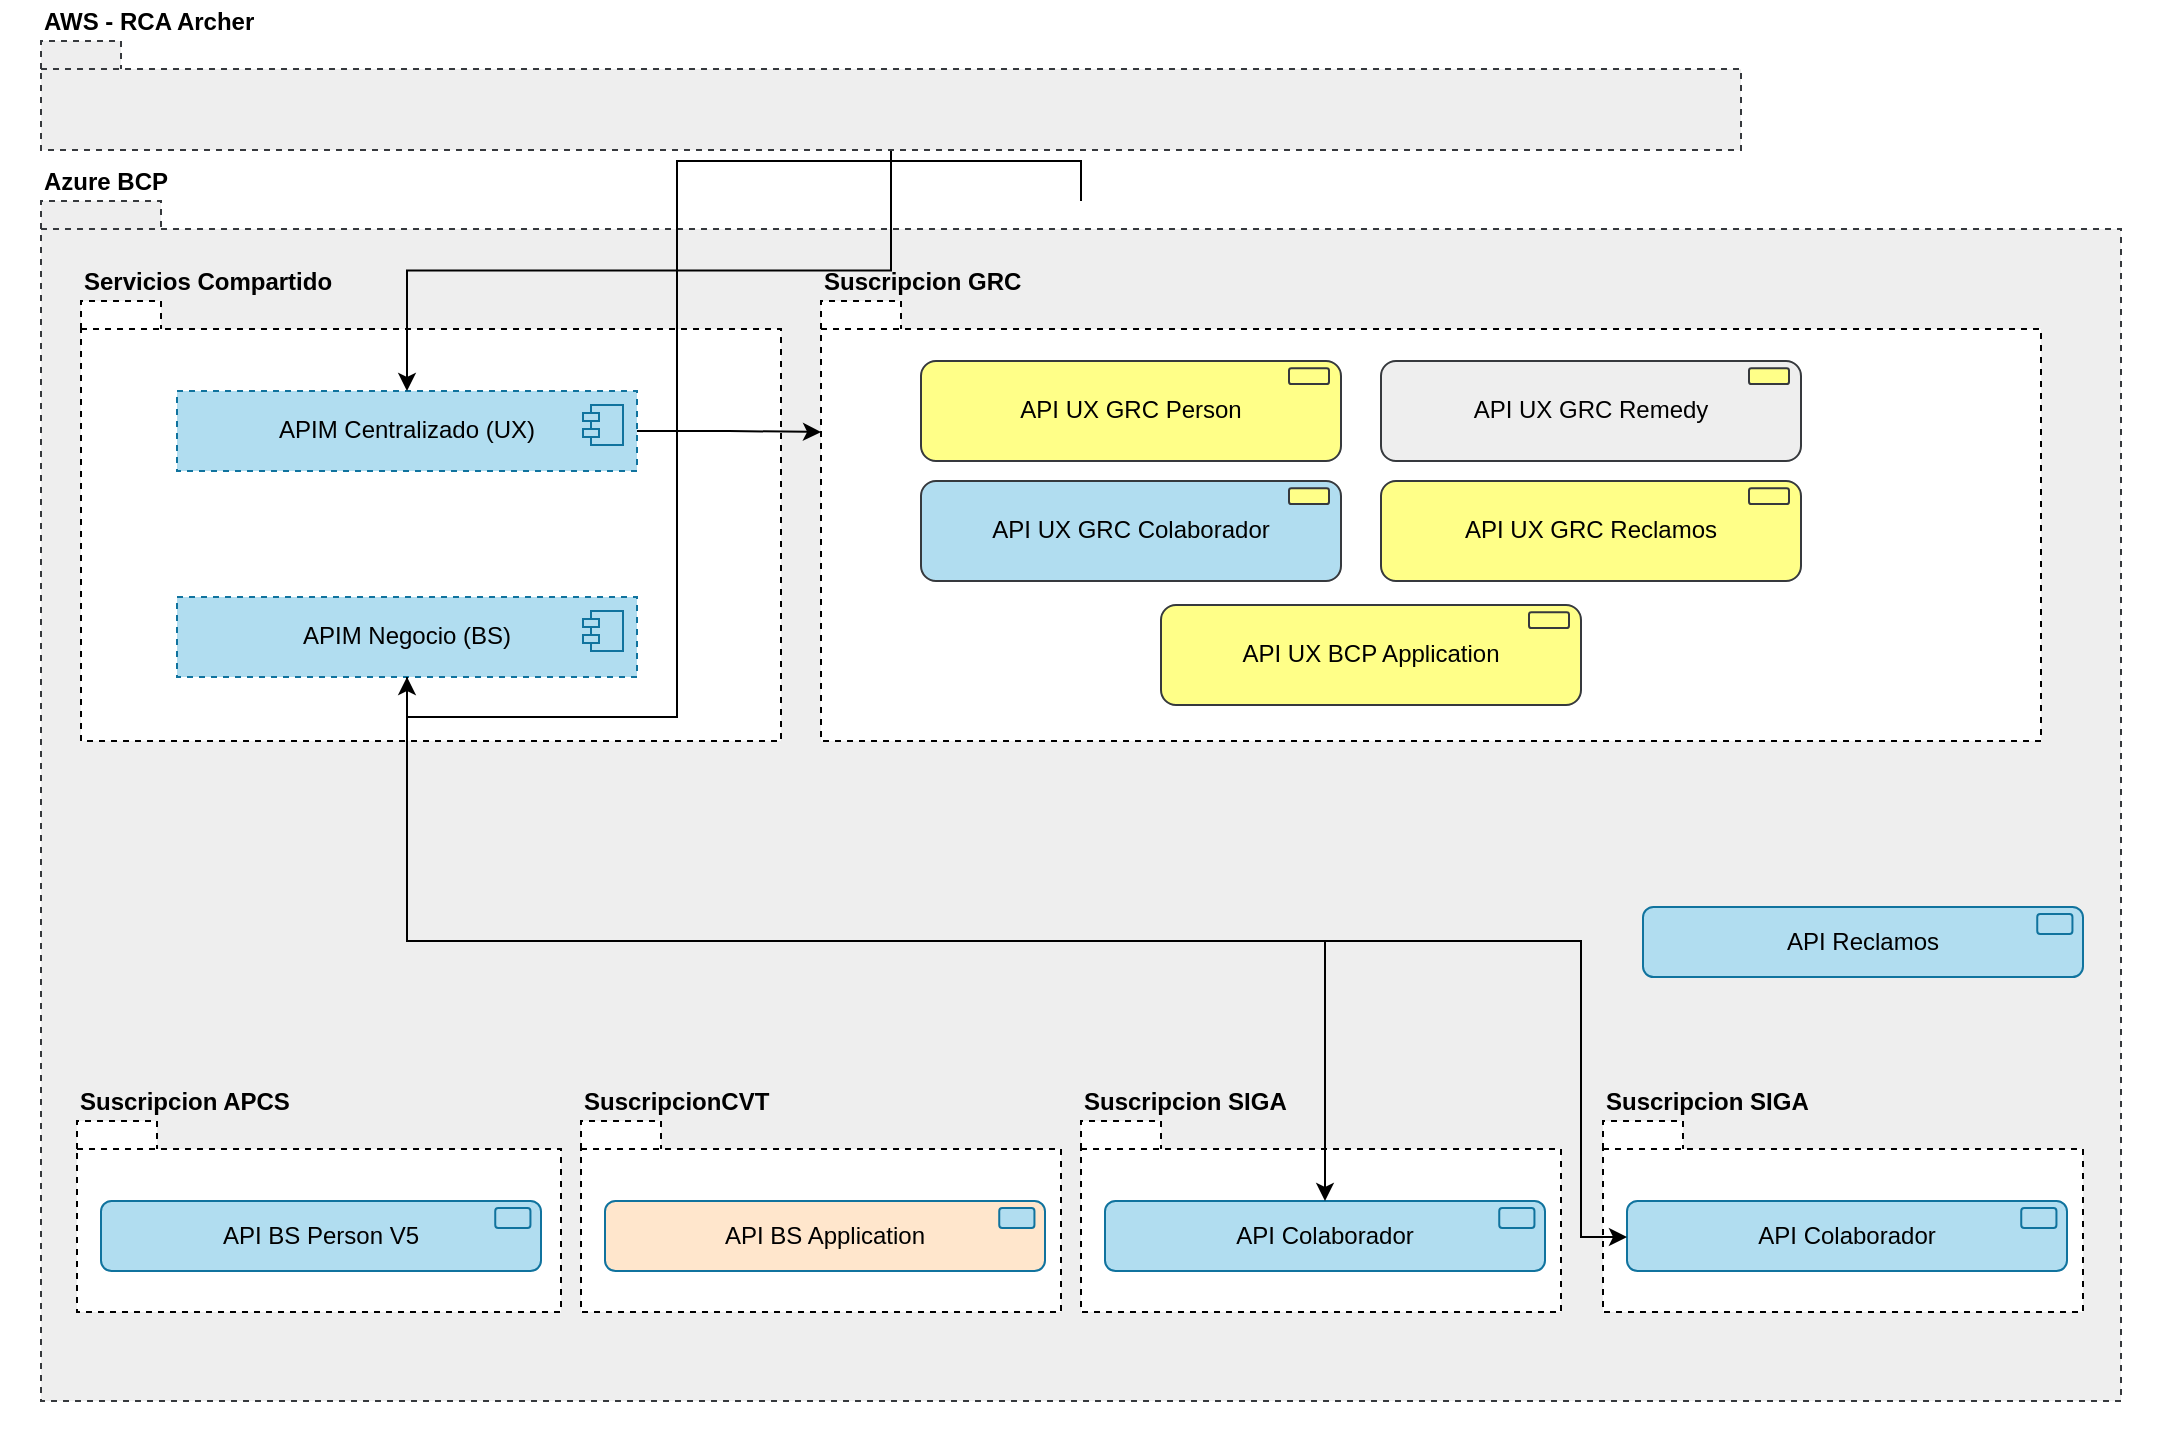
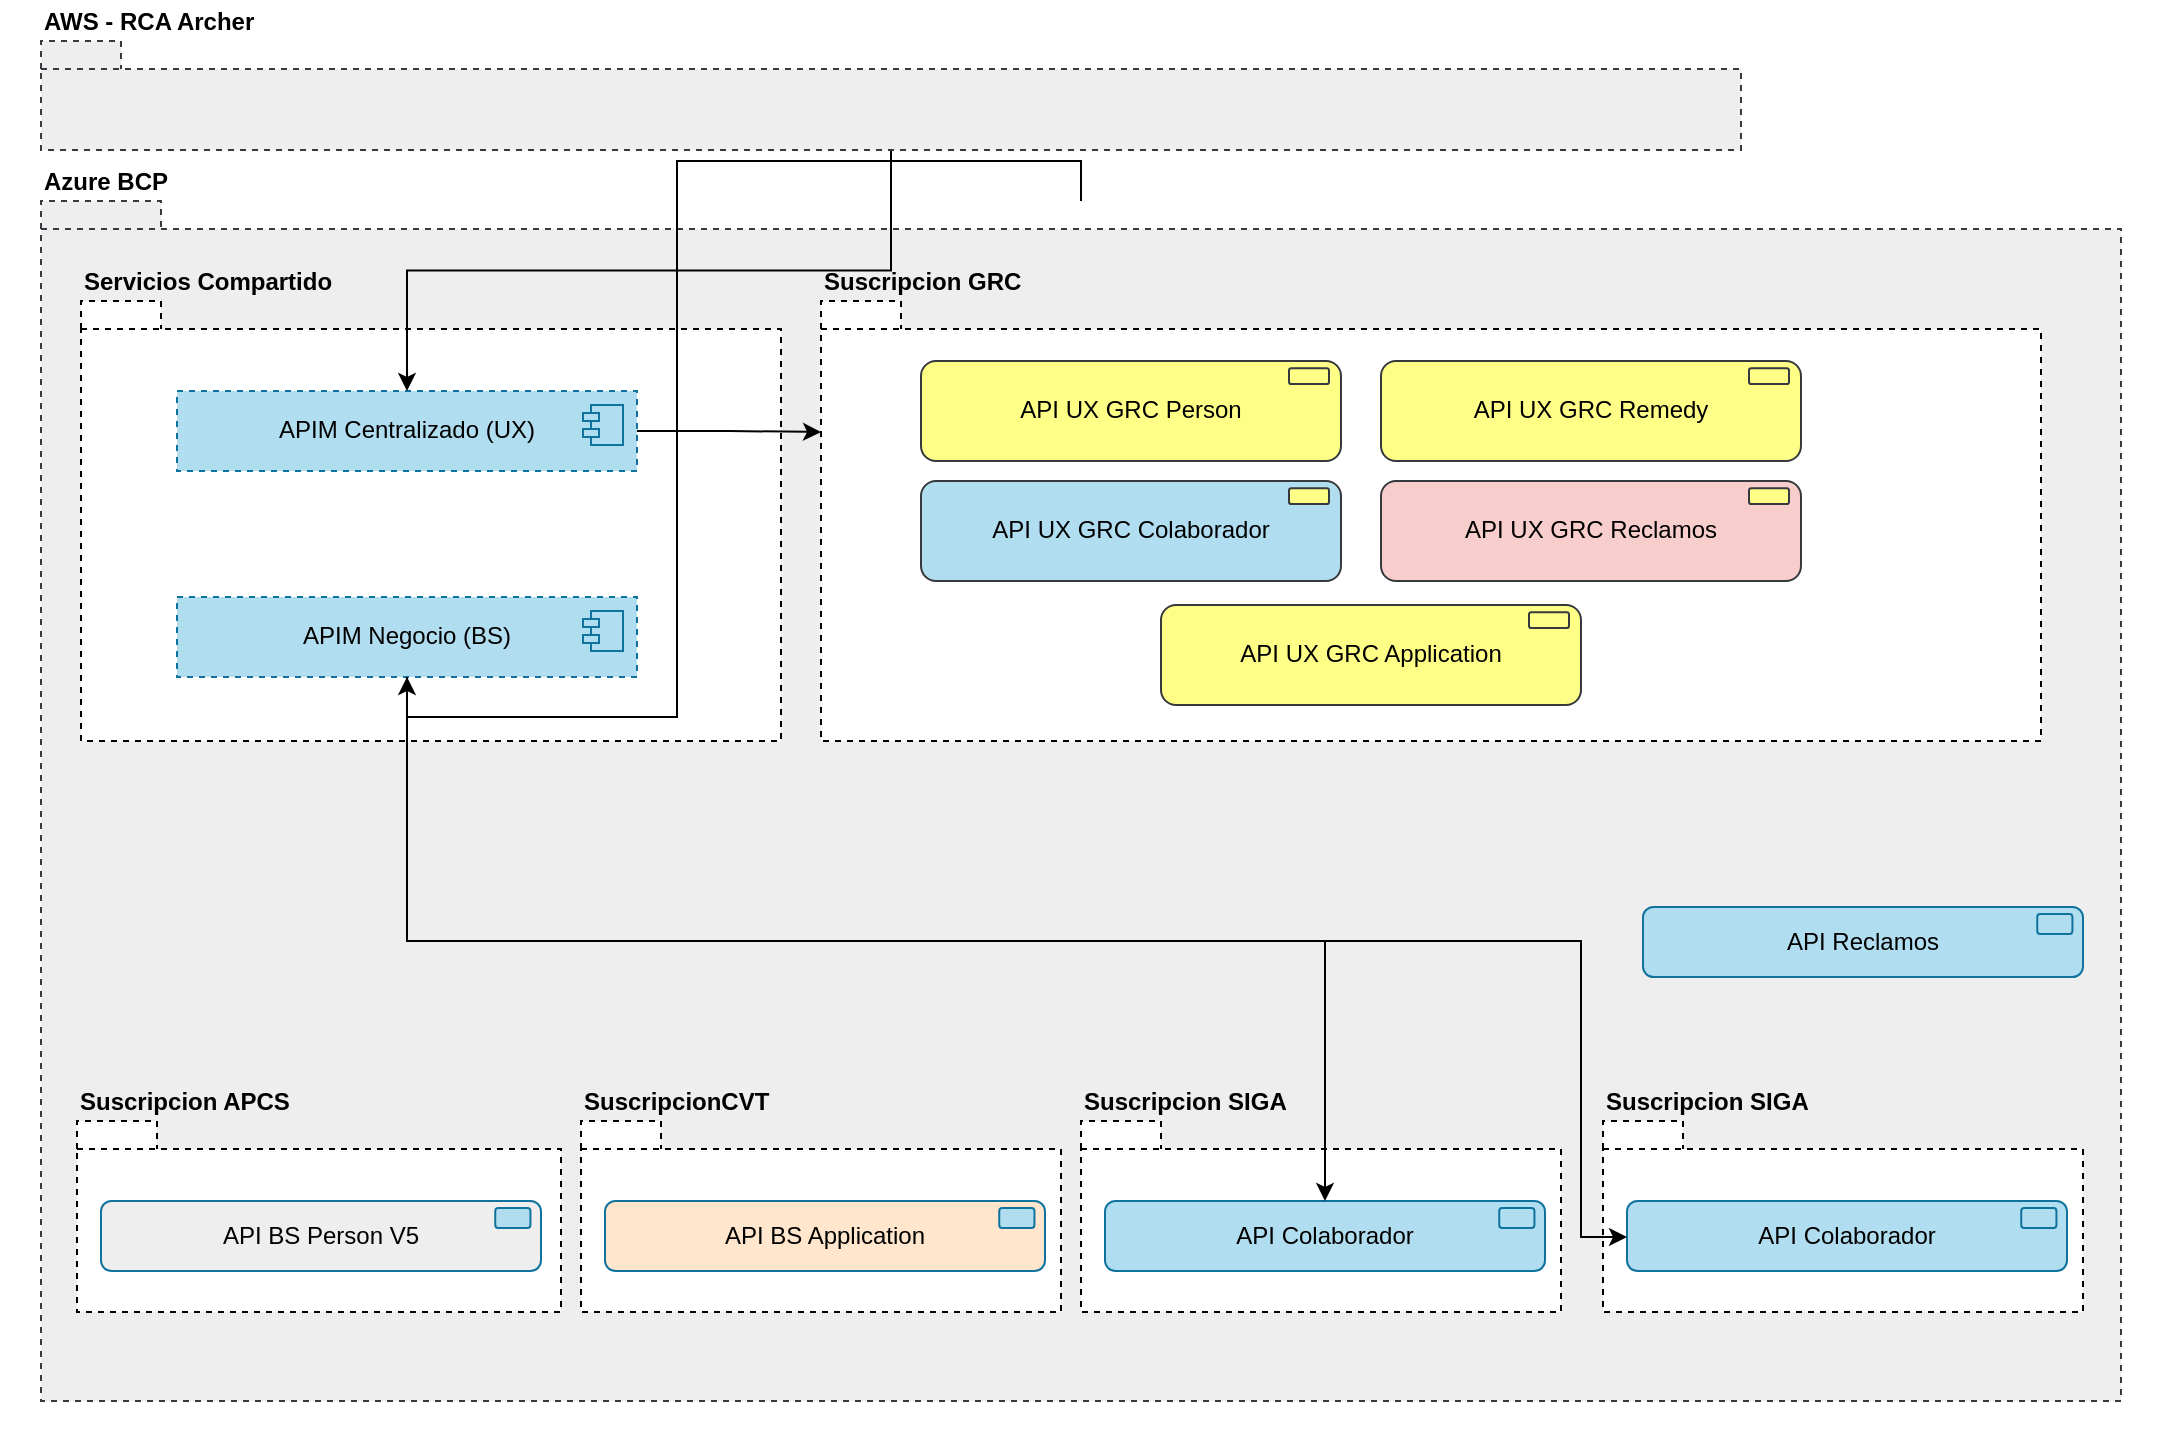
node "API UX GRC Remedy": fillcolor #eeeeee -> #ffff88
node "API UX GRC Reclamos": fillcolor #ffff88 -> #f8cecc
node "API UX BCP Application": label "API UX BCP Application" -> "API UX GRC Application"
node "API BS Person V5": fillcolor #b1ddf0 -> #eeeeee
